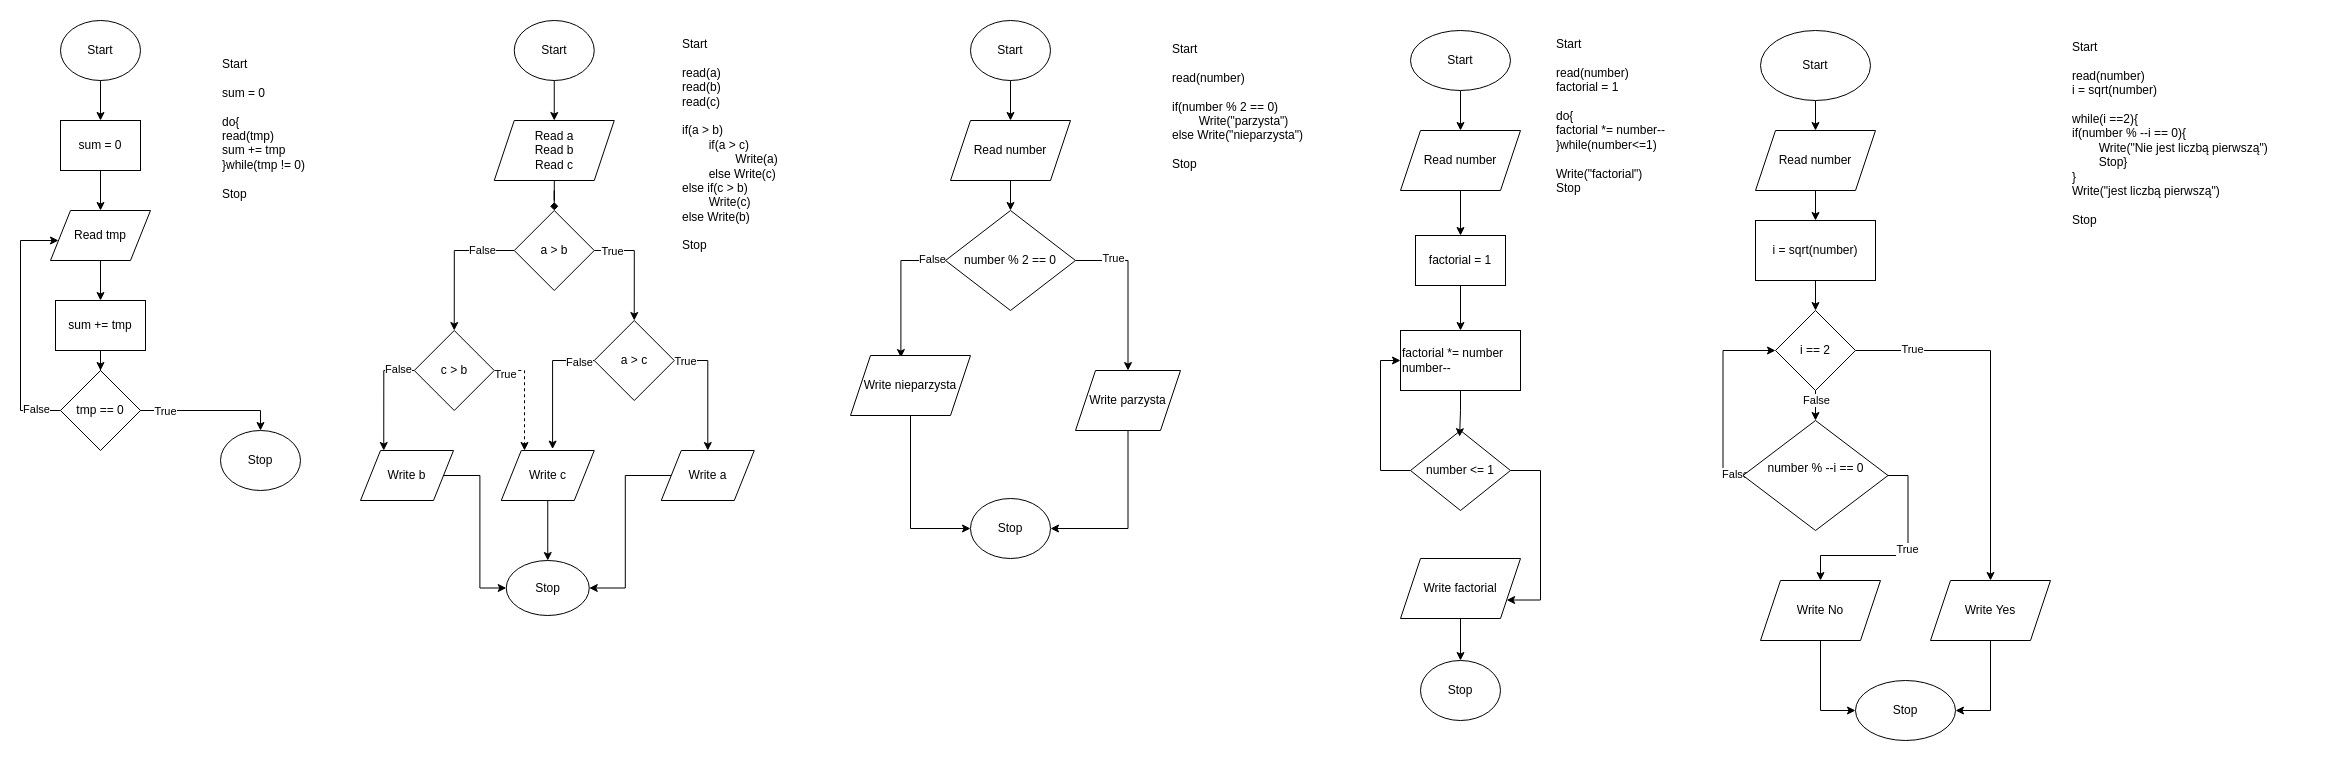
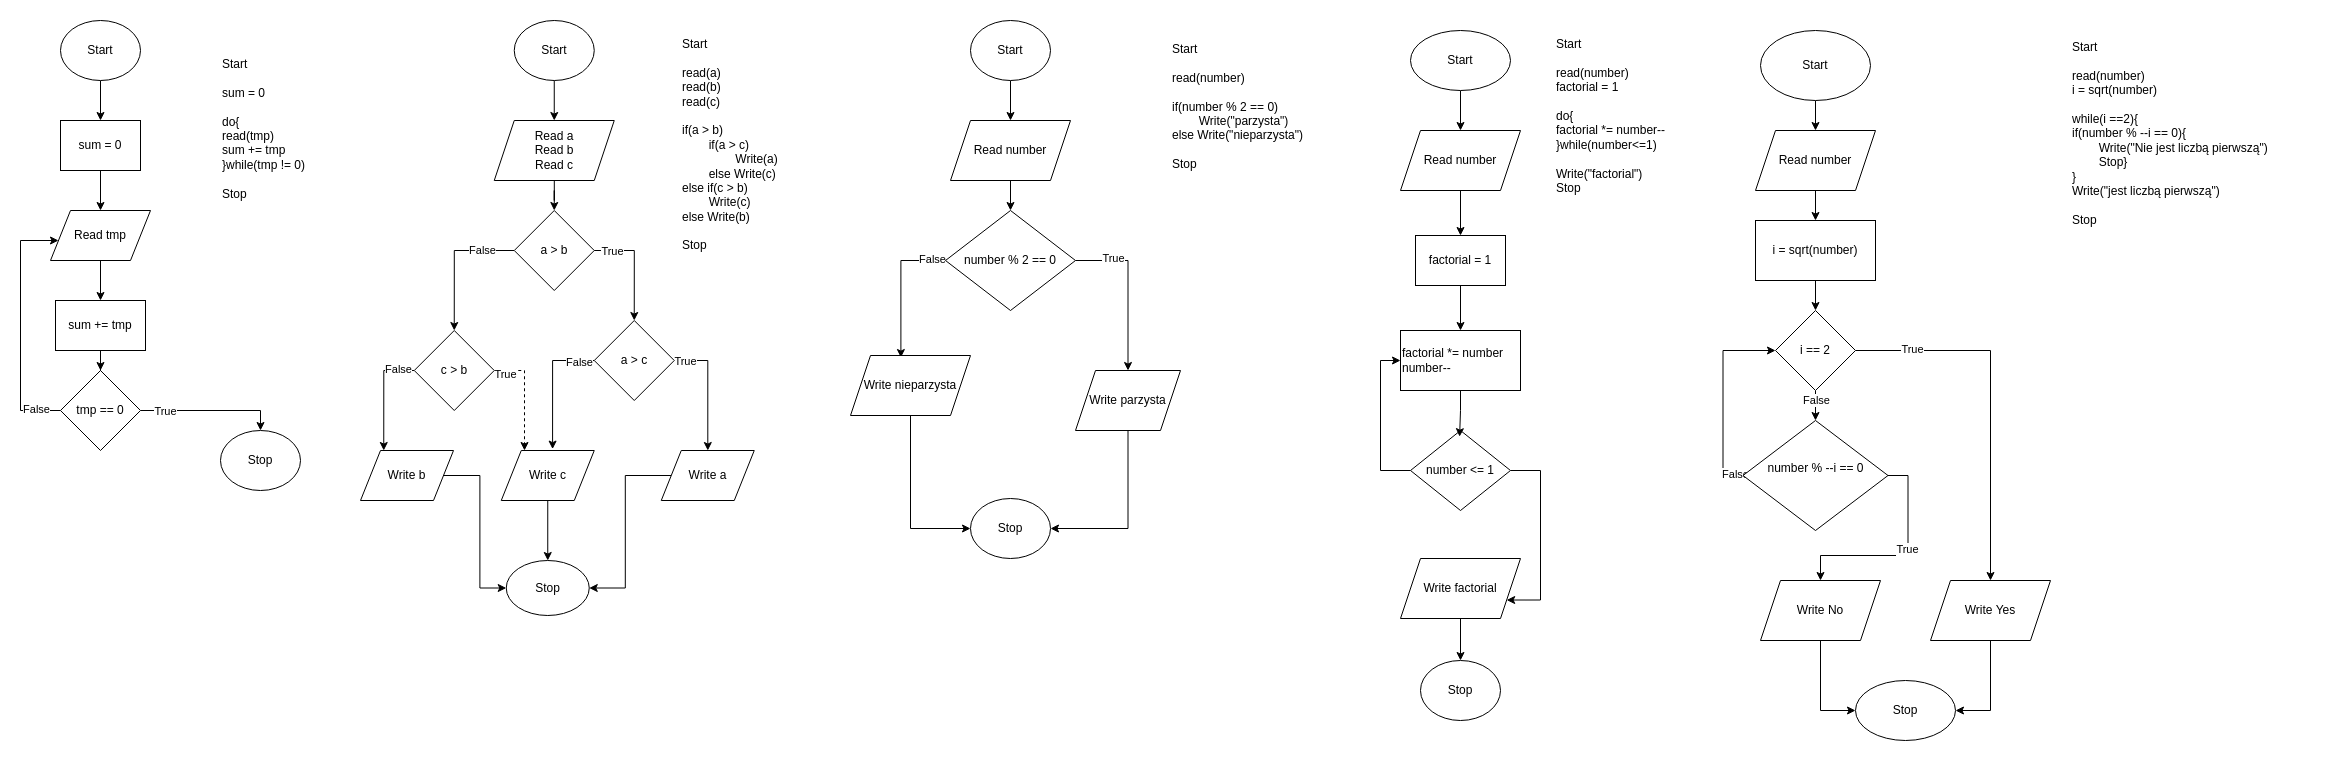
edge "Read a Read b Read c" -> "a > b": arrowhead diamond -> classic
